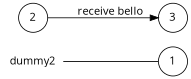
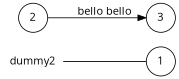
edge "2" -> "3": label "receive bello" -> "bello bello"
